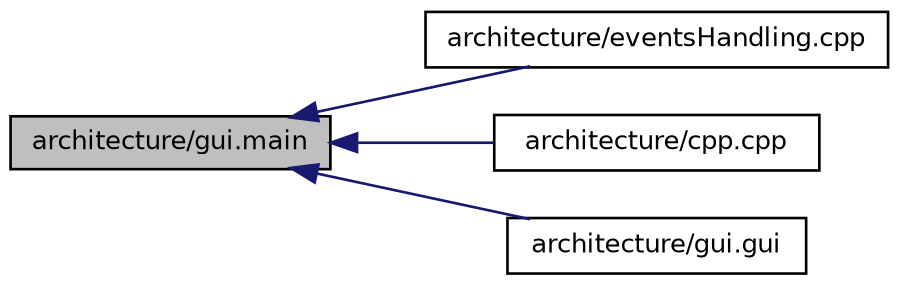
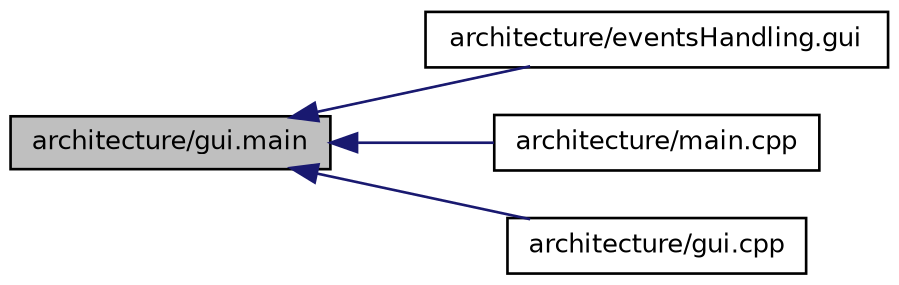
node "architecture/eventsHandling.cpp": label "architecture/eventsHandling.cpp" -> "architecture/eventsHandling.gui"
node "architecture/cpp.cpp": label "architecture/cpp.cpp" -> "architecture/main.cpp"
node "architecture/gui.gui": label "architecture/gui.gui" -> "architecture/gui.cpp"
